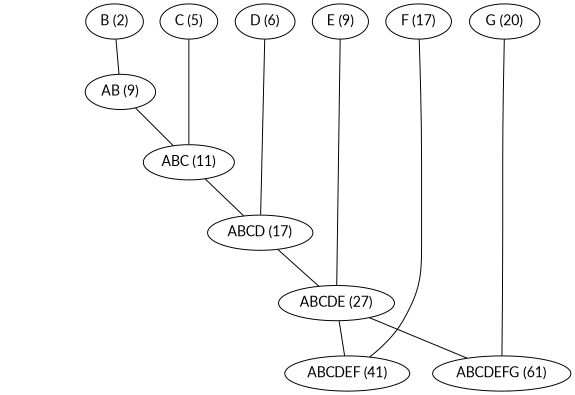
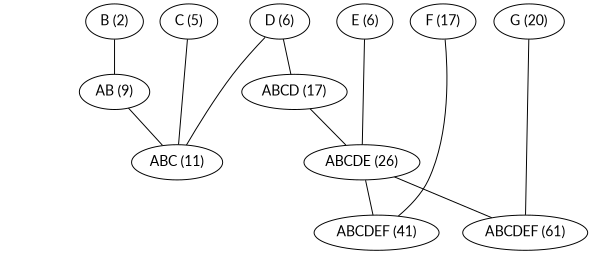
node "E (9)": label "E (9)" -> "E (6)"
edge "ABC (11)" -- "ABCD (17)": now "ABC (11)" -- "D (6)"
node "ABCDE (27)": label "ABCDE (27)" -> "ABCDE (26)"
node "ABCDEFG (61)": label "ABCDEFG (61)" -> "ABCDEF (61)"
